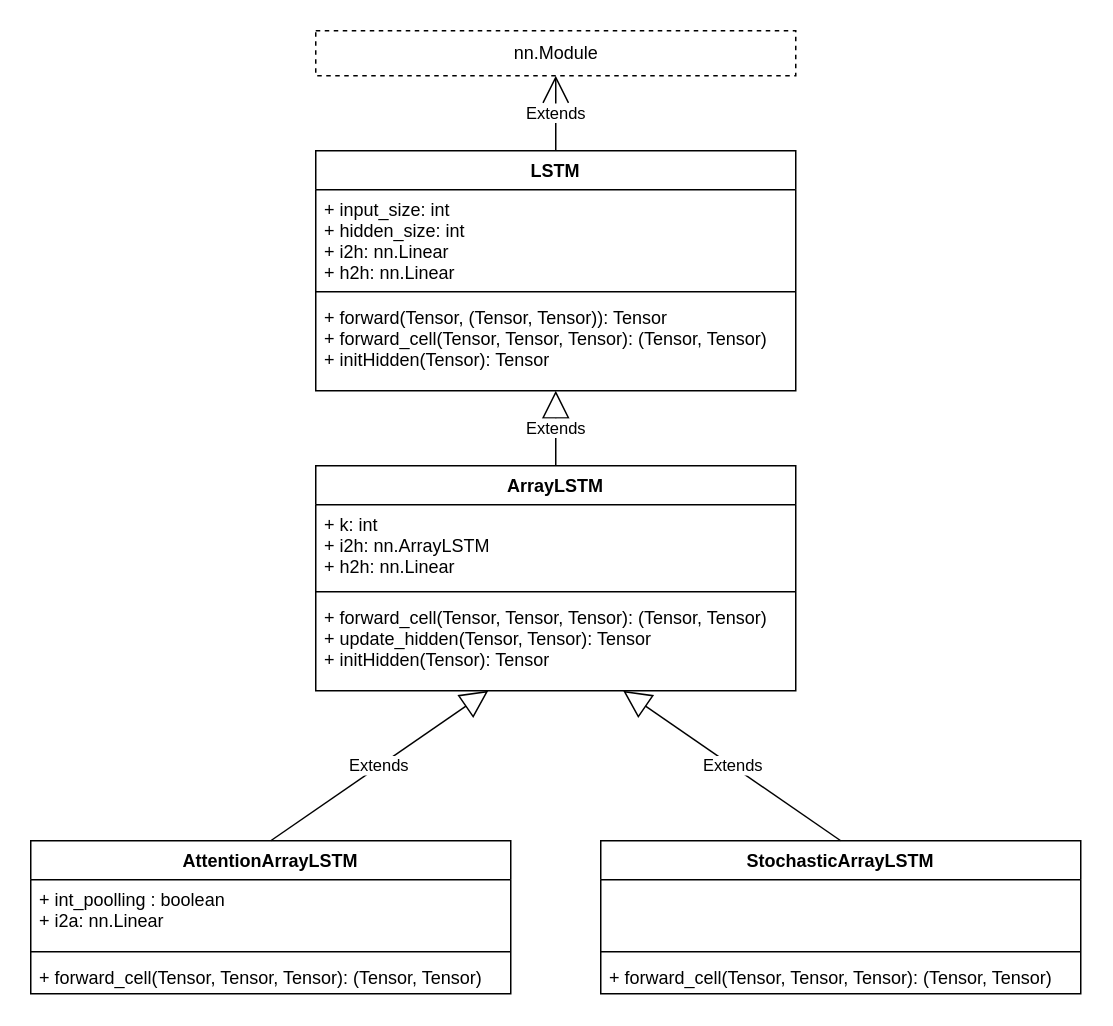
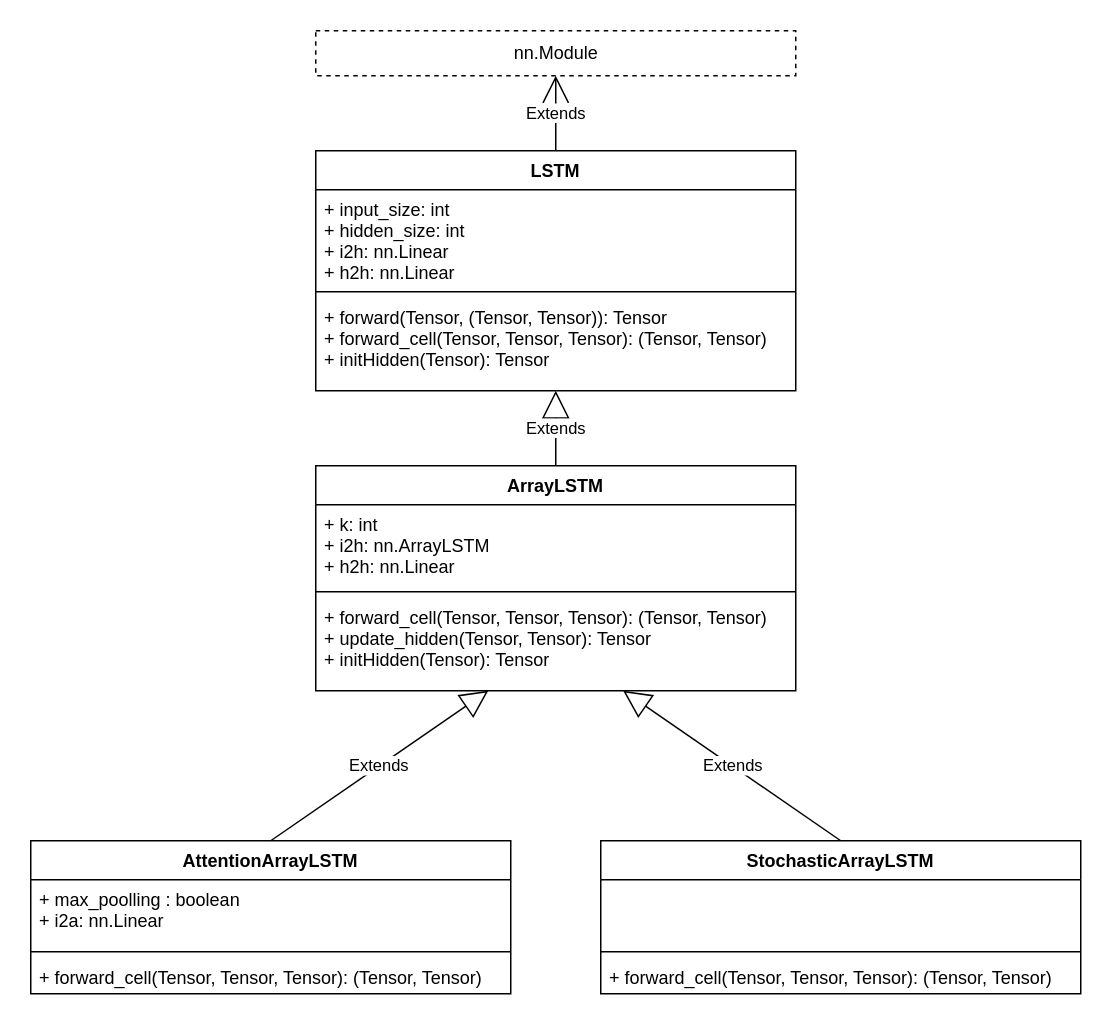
node "+ int_poolling : boolean + i2a: nn.Linear": label "+ int_poolling : boolean + i2a: nn.Linear" -> "+ max_poolling : boolean + i2a: nn.Linear"
